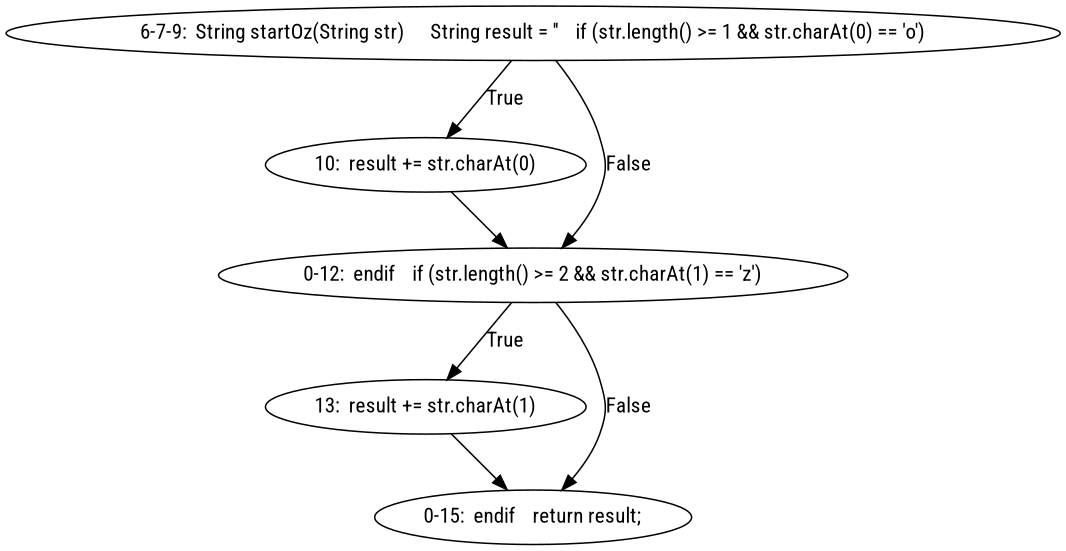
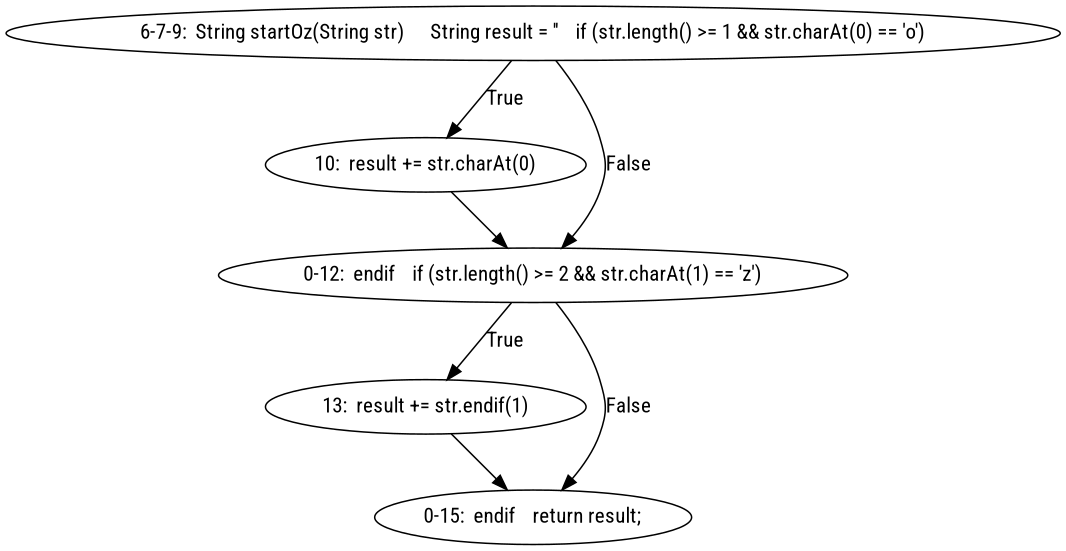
node "13:  result += str.charAt(1)": label "13:  result += str.charAt(1)" -> "13:  result += str.endif(1)"
